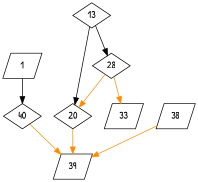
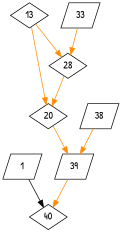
edge "13" -> "28": color black -> darkorange
edge "13" -> "20": color black -> darkorange
edge "28" -> "33": reversed
edge "40" -> "39": reversed
